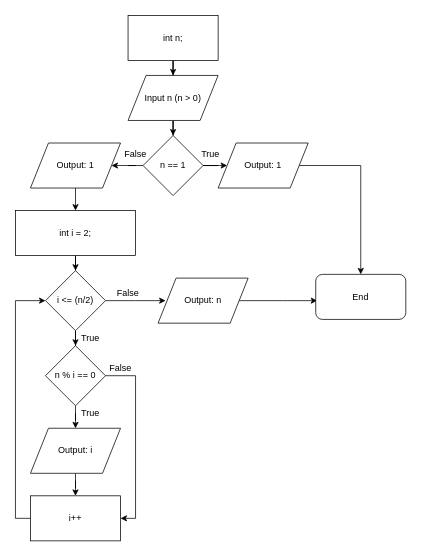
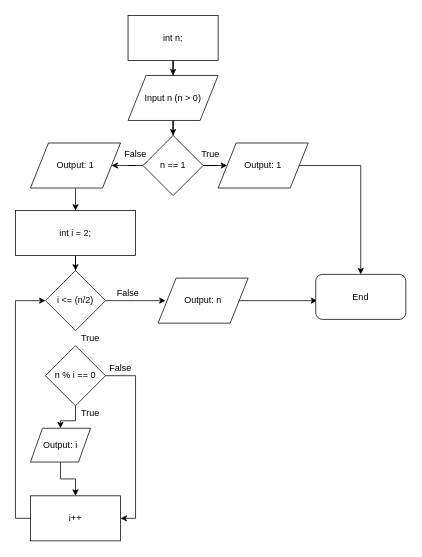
edge "i <= (n/2)" -> "n % i == 0": removed
node "Output: i": size 90x45 -> 60x34
